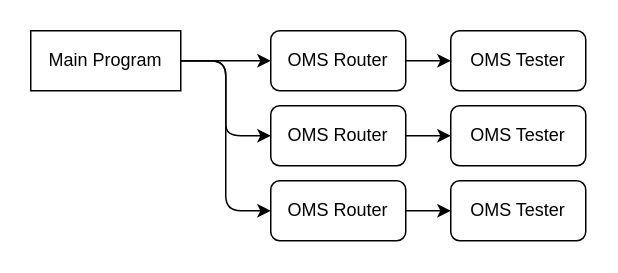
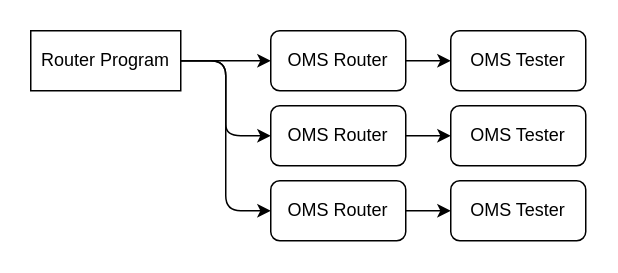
node "Main Program": label "Main Program" -> "Router Program"
